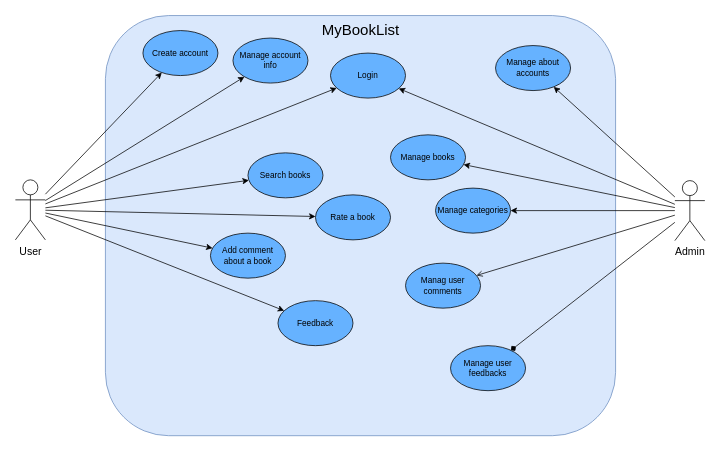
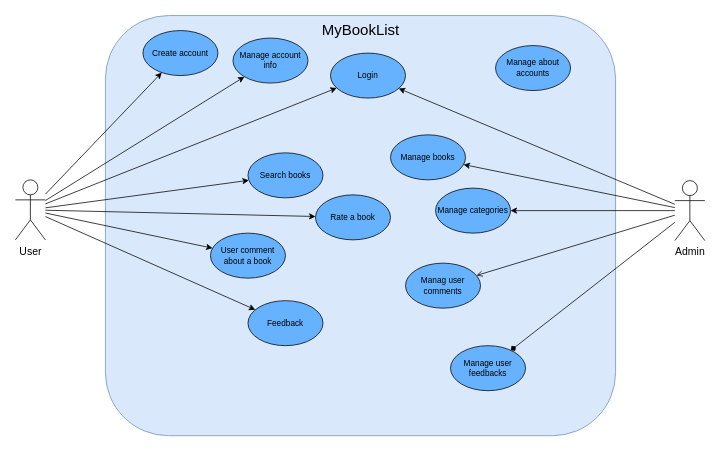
edge "Admin" -> "Manage about accounts": removed
node "Add comment about a book": label "Add comment about a book" -> "User comment about a book"
node "Feedback": moved (315, 323) -> (285, 323)
